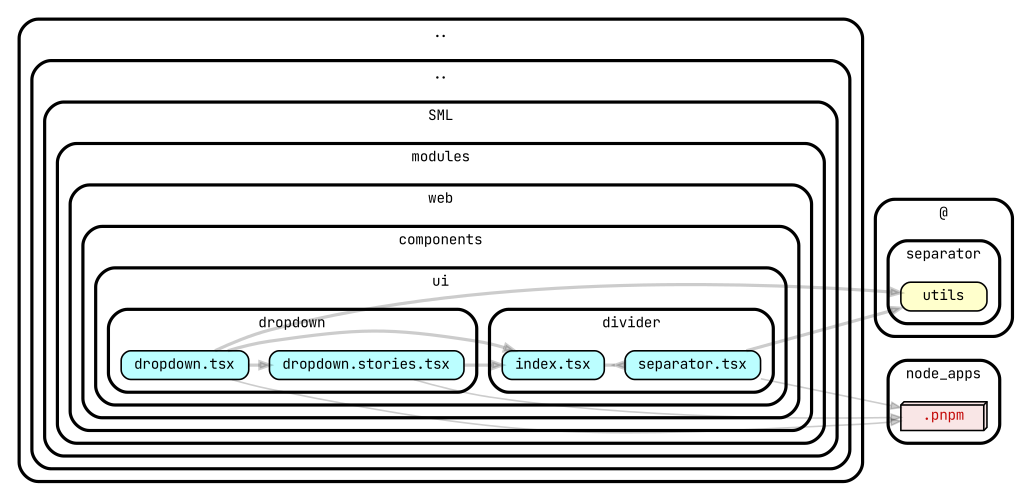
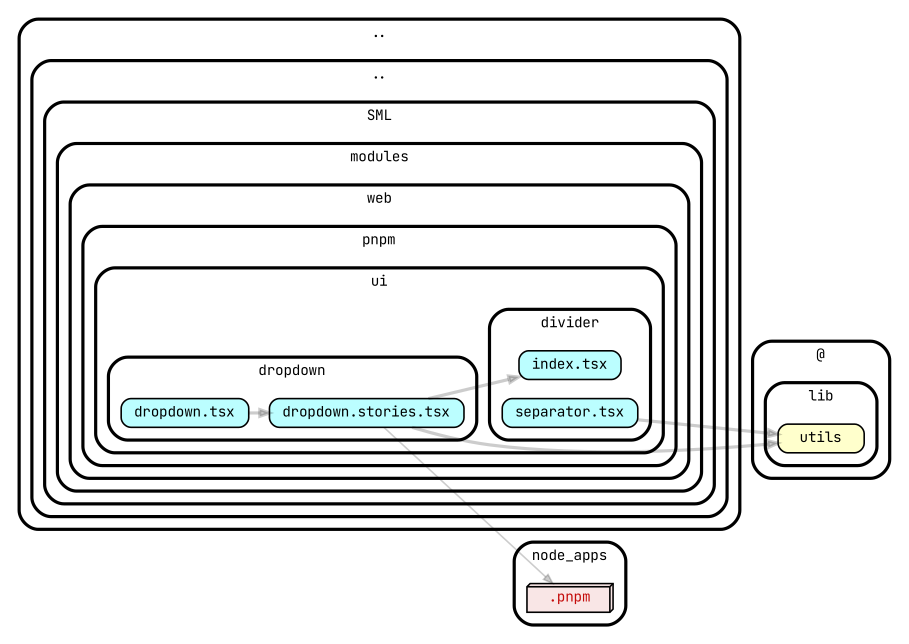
cluster "components": label "components" -> "pnpm"
cluster "separator": label "separator" -> "lib"
edge "dropdown.tsx" -> "utils": now "dropdown.stories.tsx" -> "utils"
edge "dropdown.tsx" -> "index.tsx": removed
edge "index.tsx" -> "separator.tsx": removed
edge "separator.tsx" -> ".pnpm": removed
edge "dropdown.tsx" -> ".pnpm": removed
